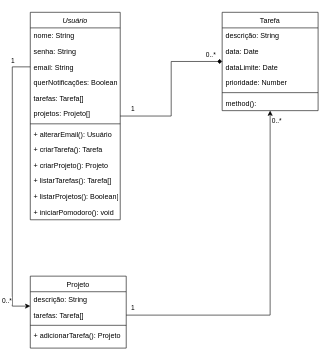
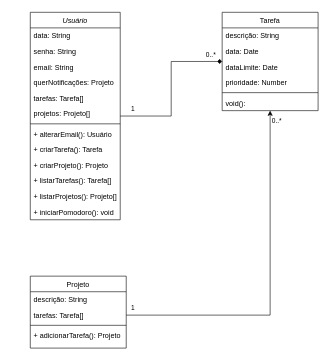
node "nome: String": label "nome: String" -> "data: String"
node "querNotificações: Boolean": label "querNotificações: Boolean" -> "querNotificações: Projeto"
node "method():": label "method():" -> "void():"
node "+ listarProjetos(): Boolean[]": label "+ listarProjetos(): Boolean[]" -> "+ listarProjetos(): Projeto[]"
edge "email: String" -> "Projeto": removed, labels "1", "0..*"
